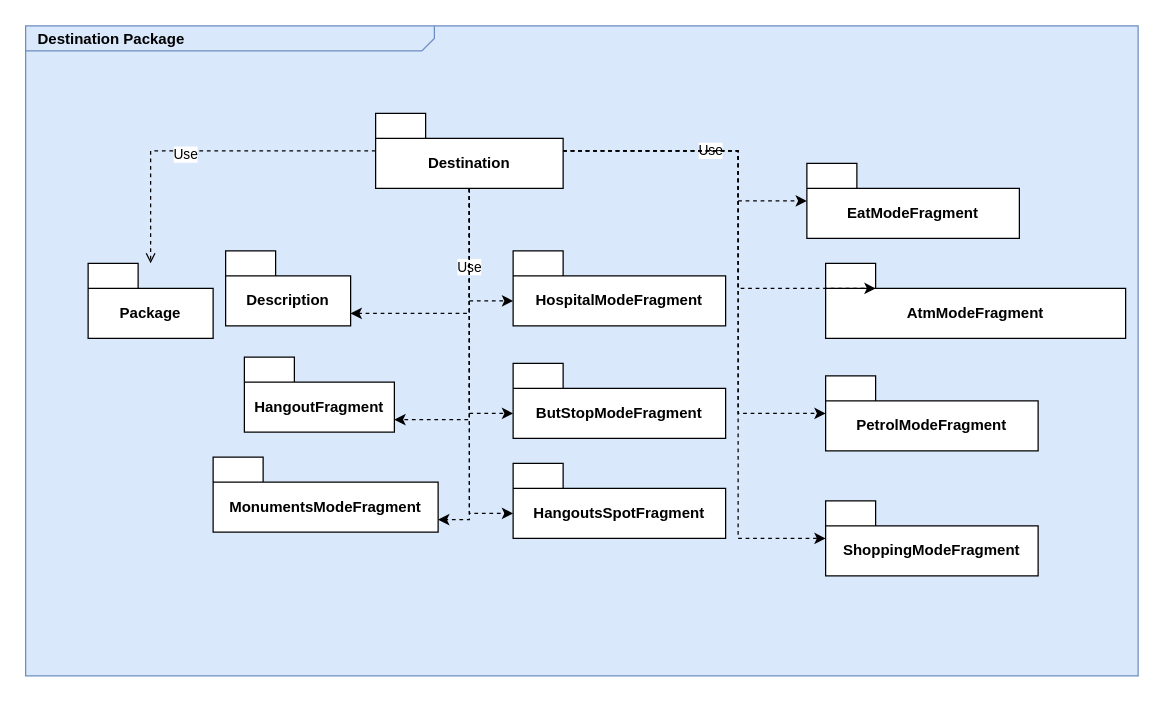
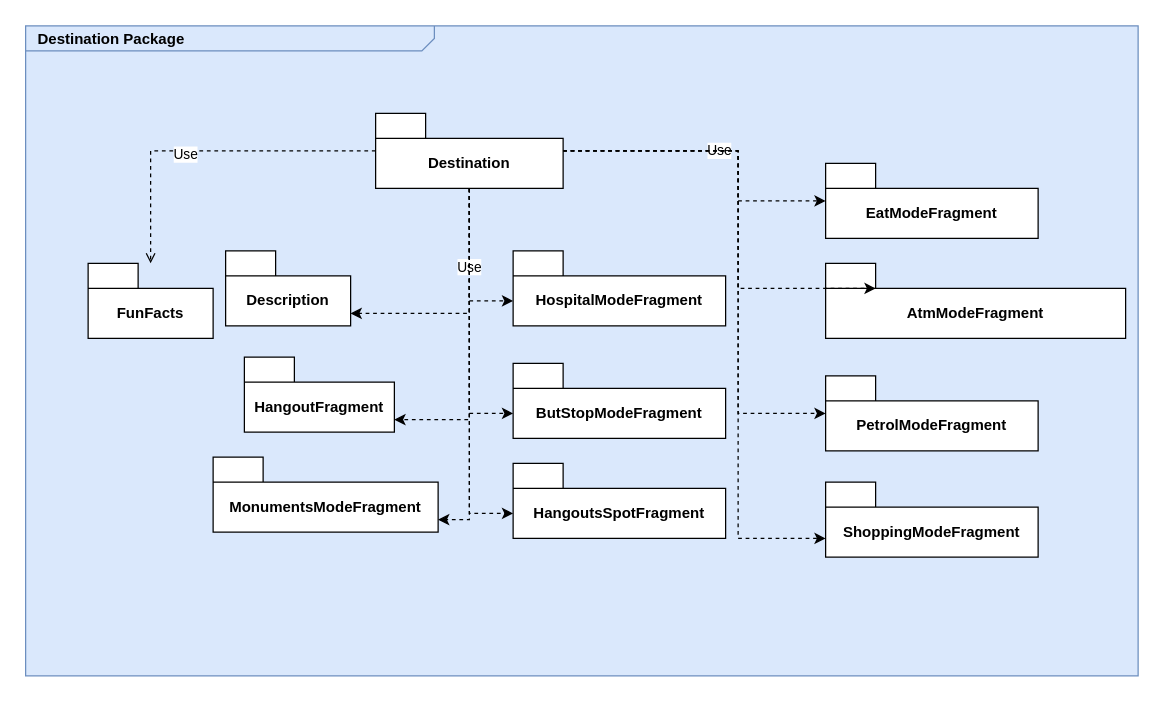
node "EatModeFragment": moved (913, 201) -> (932, 201)
node "Package": label "Package" -> "FunFacts"
node "ShoppingModeFragment": moved (932, 538) -> (932, 519)
